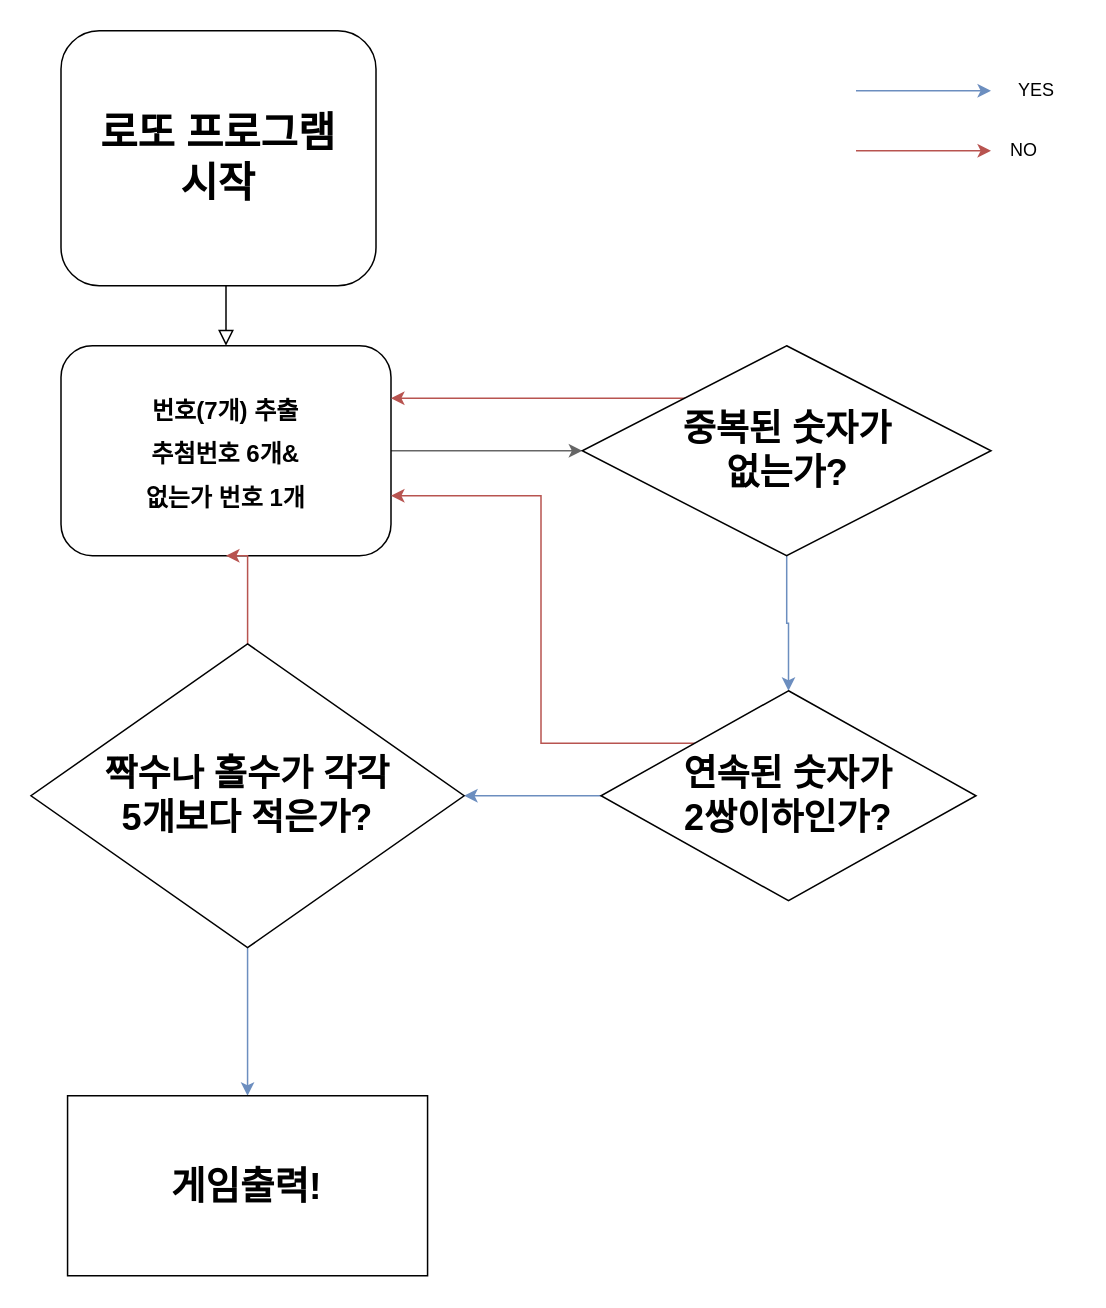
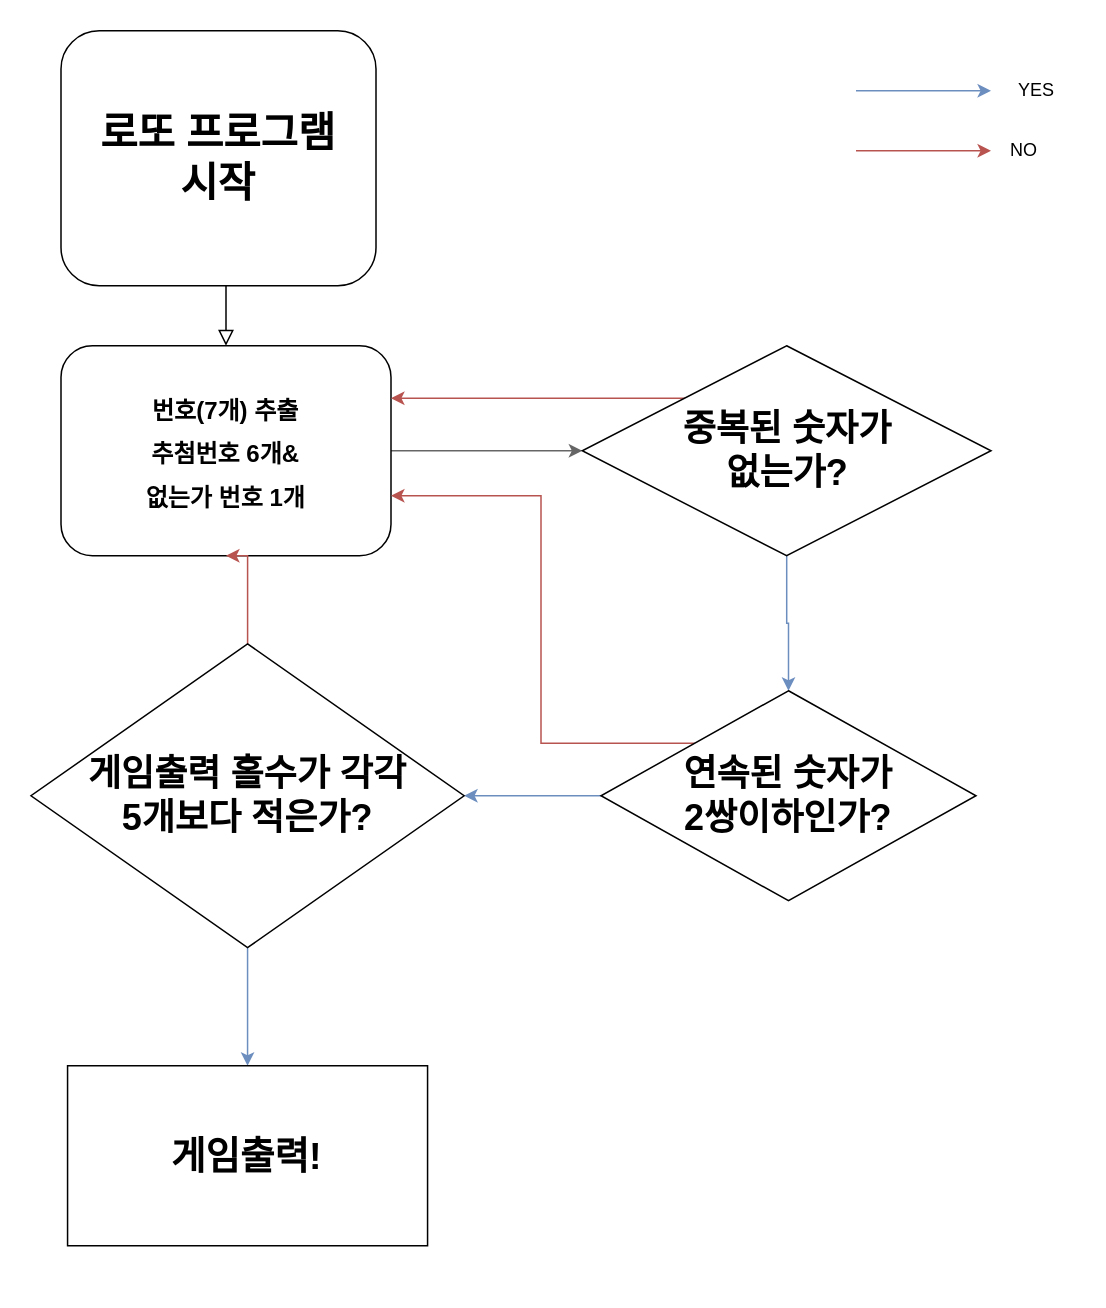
node "짝수나 홀수가 각각 5개보다 적은가?": label "짝수나 홀수가 각각 5개보다 적은가?" -> "게임출력 홀수가 각각 5개보다 적은가?"
node "게임출력!": moved (247, 1186) -> (247, 1156)
